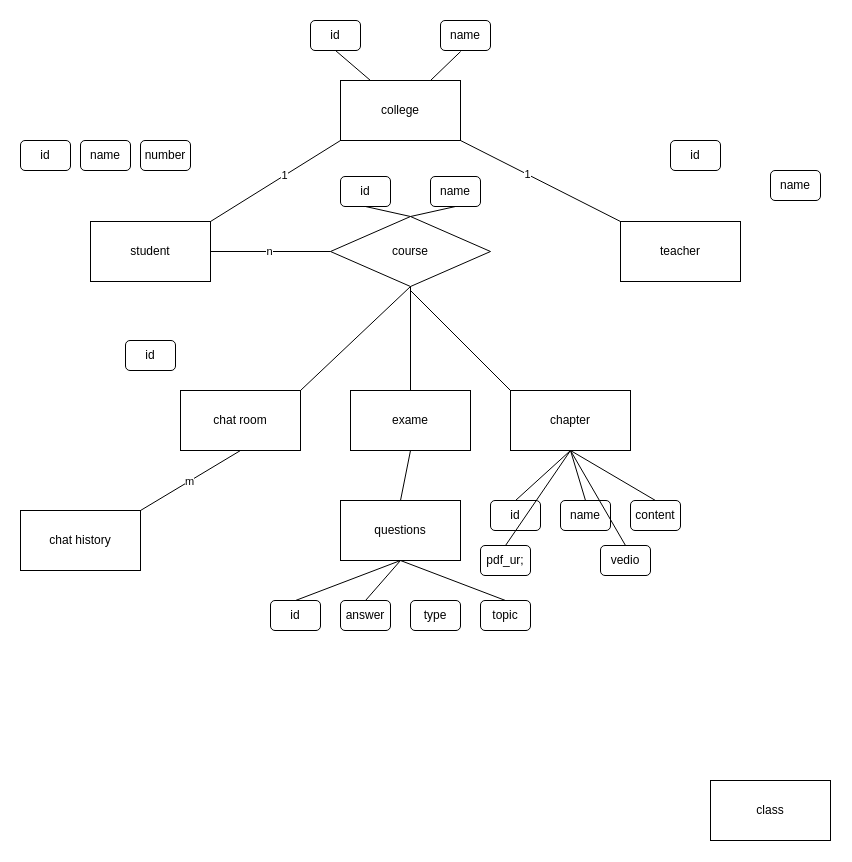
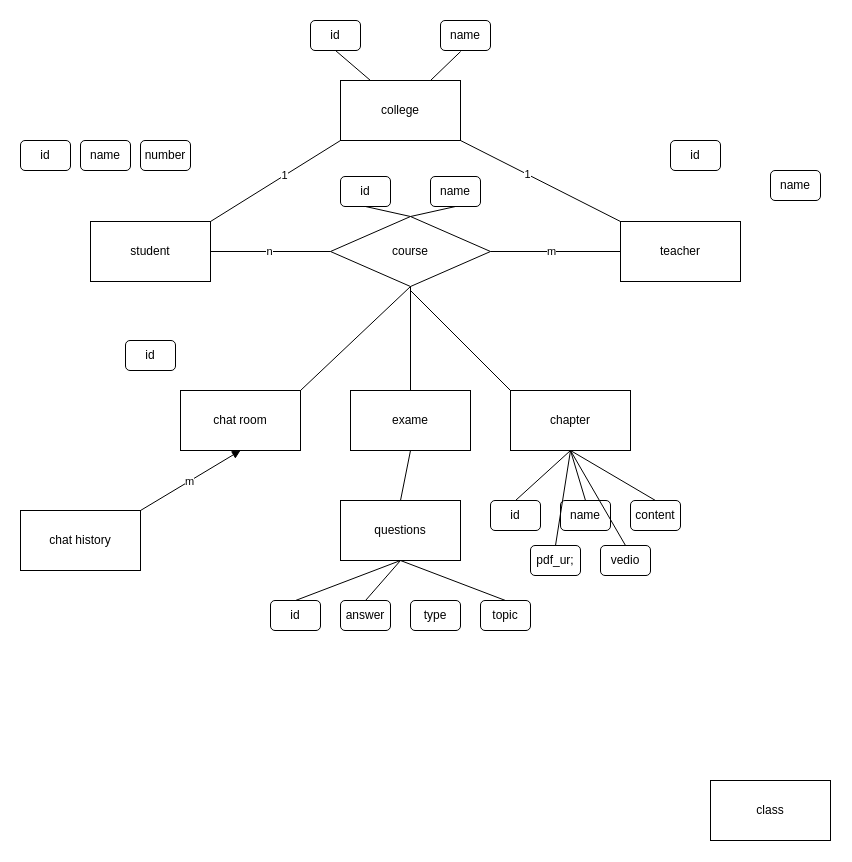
edge "course" -- "teacher": added, label "m"
edge "chat room" -- "chat history": arrowhead none -> block
node "pdf_ur;": moved (506, 561) -> (556, 561)
